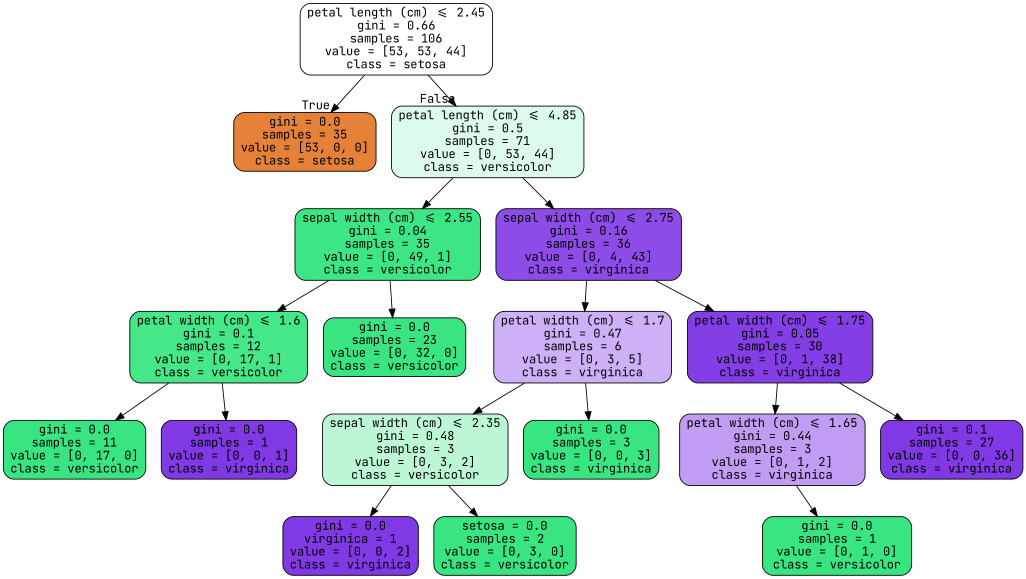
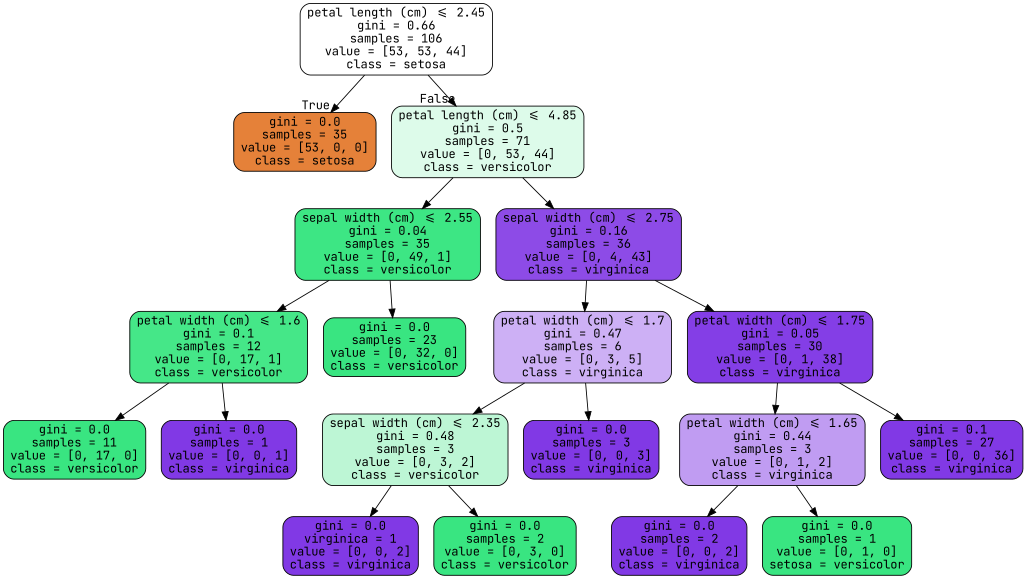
node "gini = 0.0 samples = 3 value = [0, 0, 3] class = virginica": fillcolor #39e581 -> #8139e5
node "setosa = 0.0 samples = 2 value = [0, 3, 0] class = versicolor": label "setosa = 0.0 samples = 2 value = [0, 3, 0] class = versicolor" -> "gini = 0.0 samples = 2 value = [0, 3, 0] class = versicolor"
node "gini = 0.0 samples = 2 value = [0, 0, 2] class = virginica": added
node "gini = 0.0 samples = 1 value = [0, 1, 0] class = versicolor": label "gini = 0.0 samples = 1 value = [0, 1, 0] class = versicolor" -> "gini = 0.0 samples = 1 value = [0, 1, 0] setosa = versicolor"
